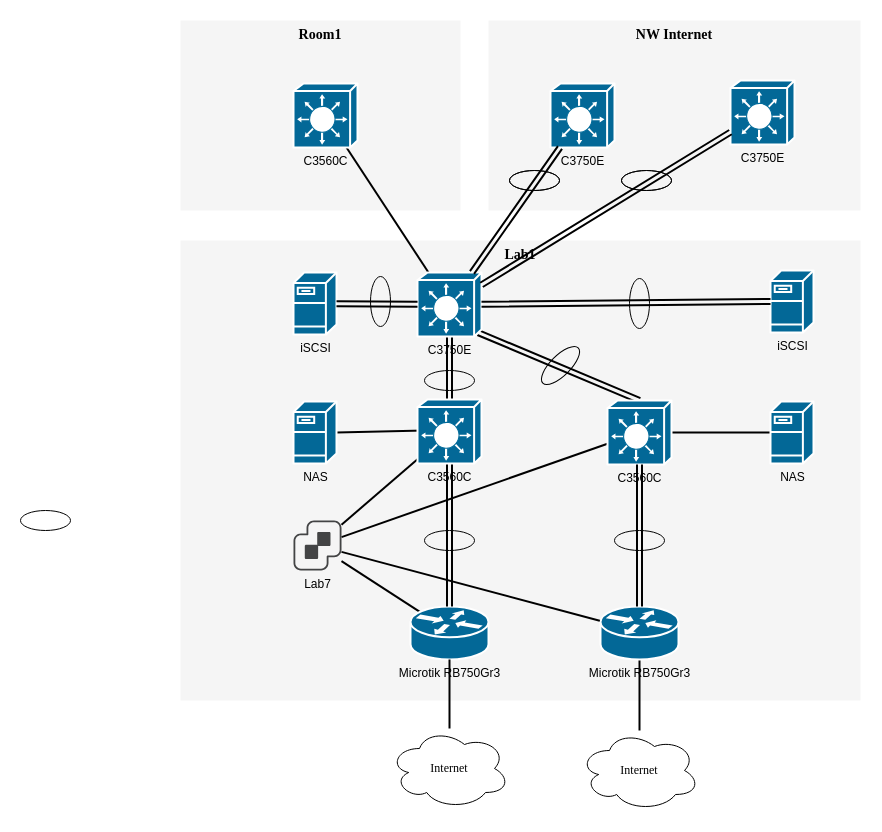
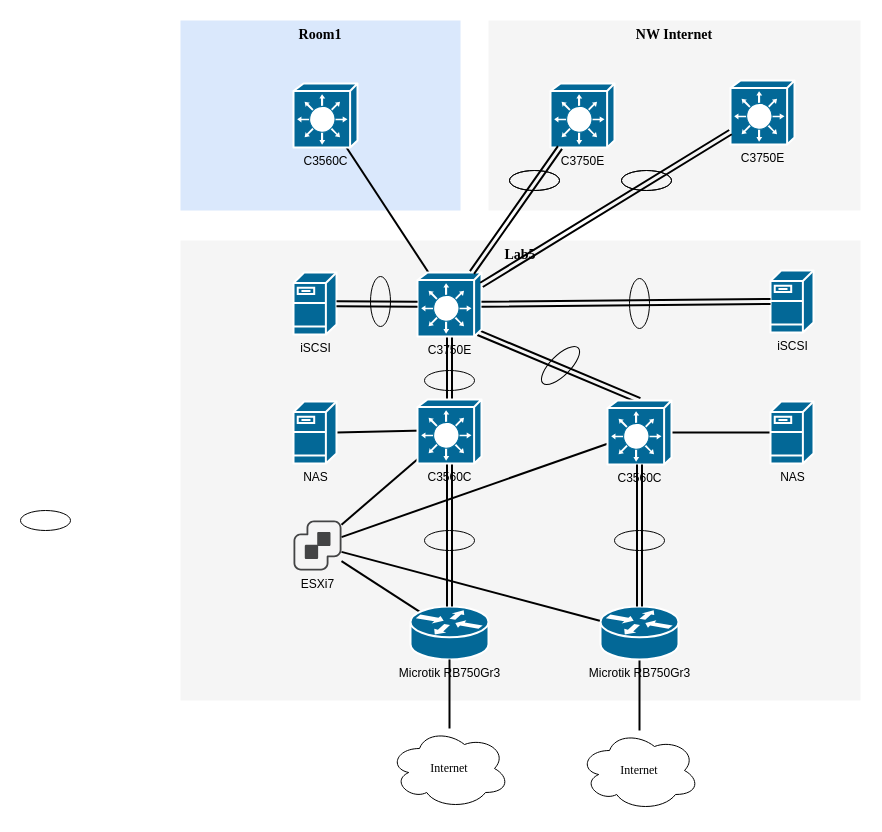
node "Room1": fillcolor #f5f5f5 -> #dae8fc
node "Lab1": label "Lab1" -> "Lab5"
node "Lab7": label "Lab7" -> "ESXi7"
